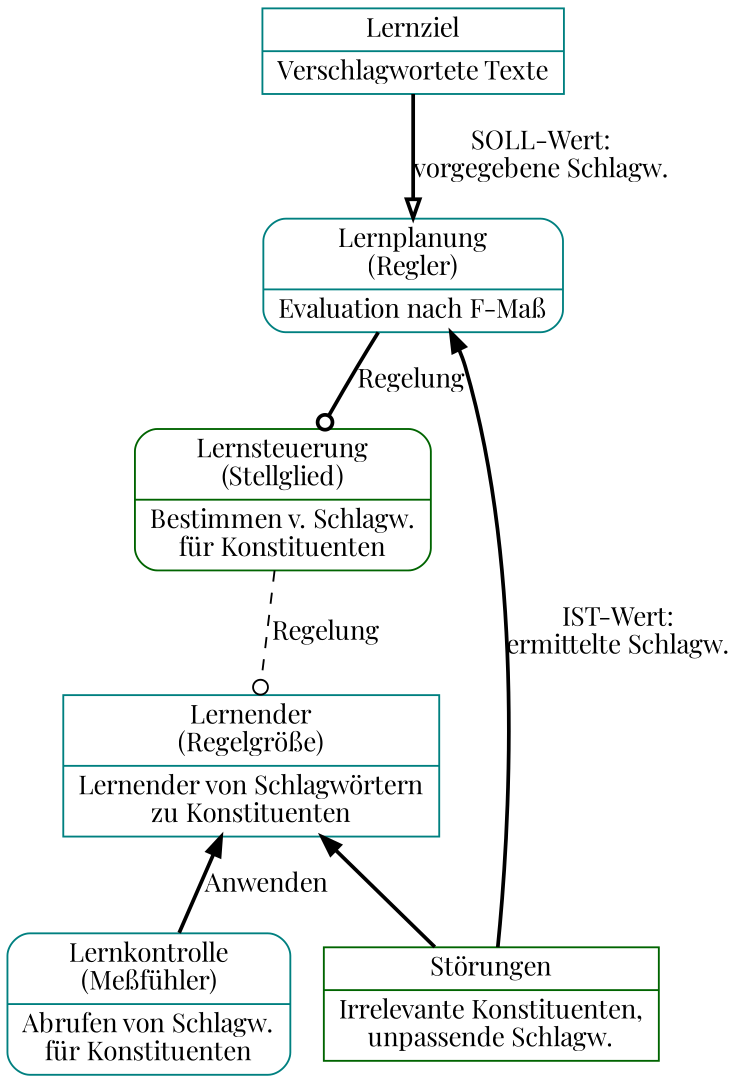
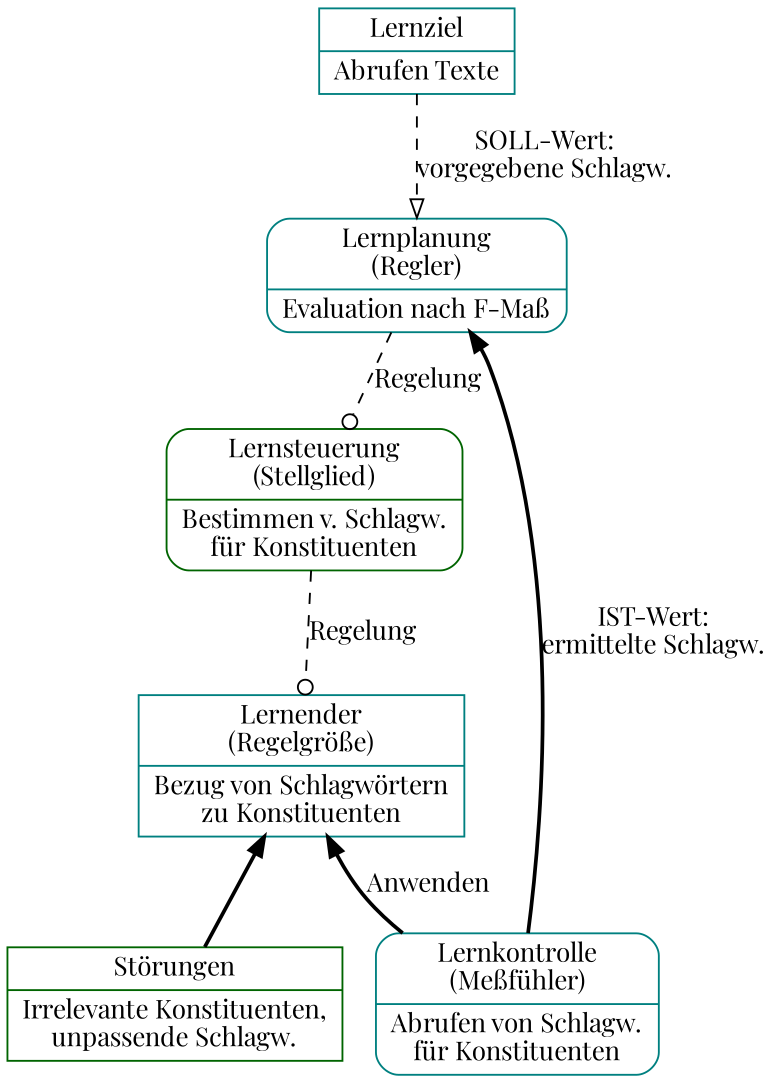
node "Lernziel": text "Verschlagwortete Texte" -> "Abrufen Texte"
edge "Lernziel" -> "Lernplanung": style bold -> dashed
edge "Lernplanung" -> "Lernsteuerung": style bold -> dashed
edge "Störungen" -> "Lernplanung": now "Lernkontrolle" -> "Lernplanung"
node "Lernender": text "Lernender von Schlagwörtern" -> "Bezug von Schlagwörtern"
